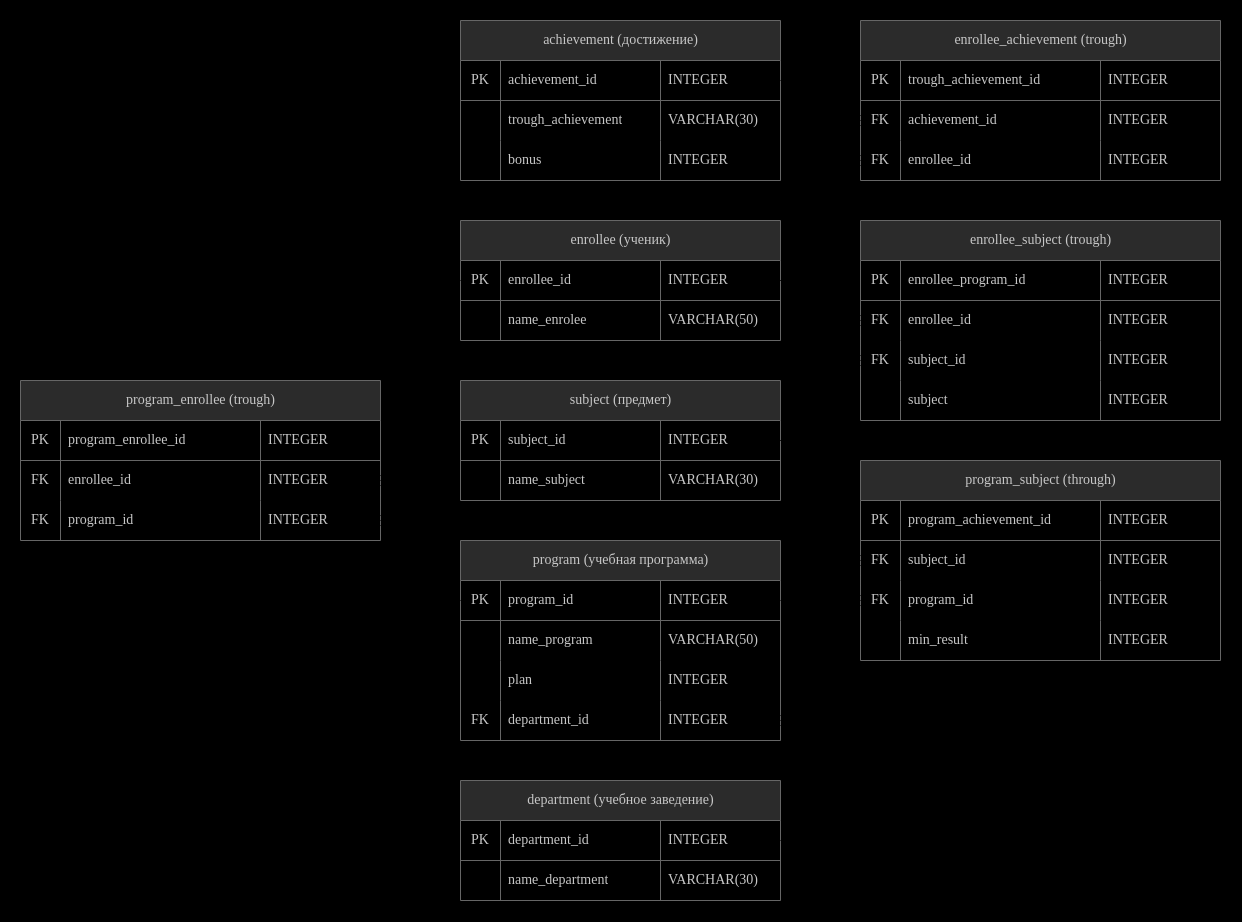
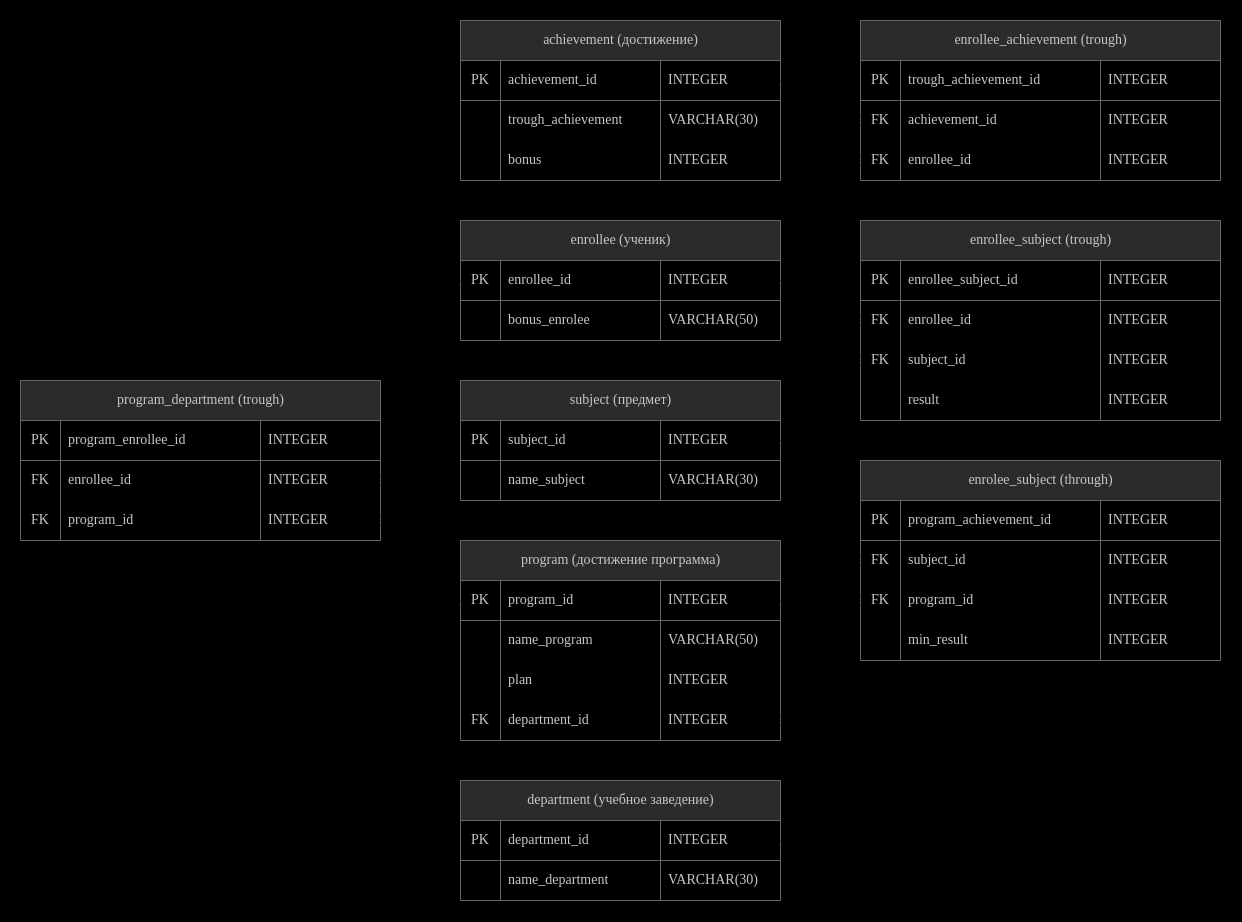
node "enrollee_program_id": label "enrollee_program_id" -> "enrollee_subject_id"
node "name_enrolee": label "name_enrolee" -> "bonus_enrolee"
node "program_enrollee (trough)": label "program_enrollee (trough)" -> "program_department (trough)"
node "subject": label "subject" -> "result"
node "program_subject (through)": label "program_subject (through)" -> "enrolee_subject (through)"
node "program (учебная программа)": label "program (учебная программа)" -> "program (достижение программа)"
